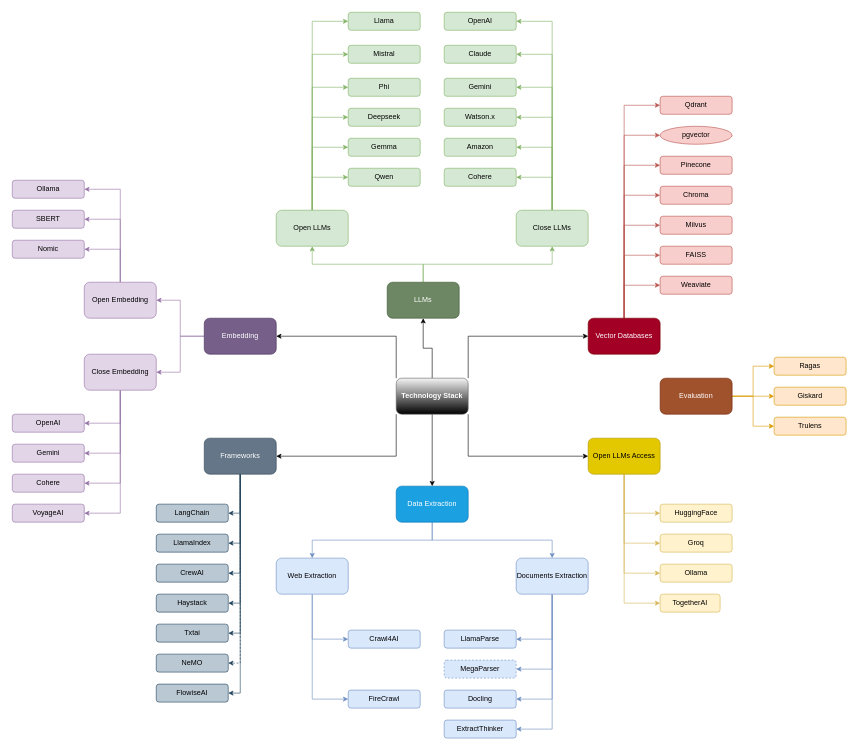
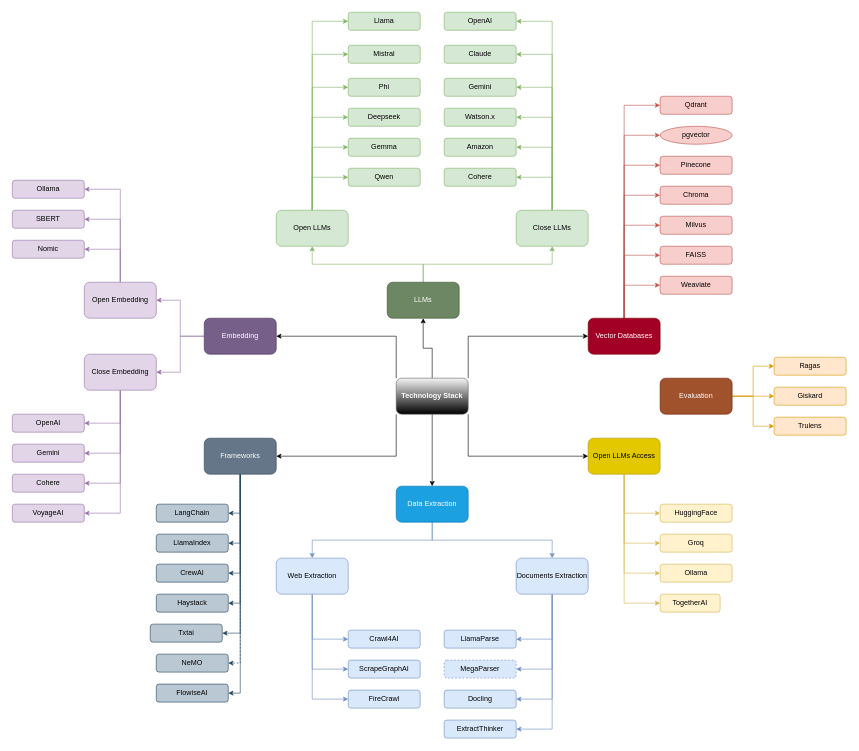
node "Txtai": moved (192, 633) -> (186, 633)
edge "Web Extraction" -> "ScrapeGraphAI": added
node "ScrapeGraphAI": added
